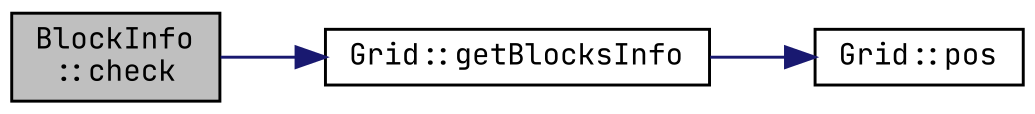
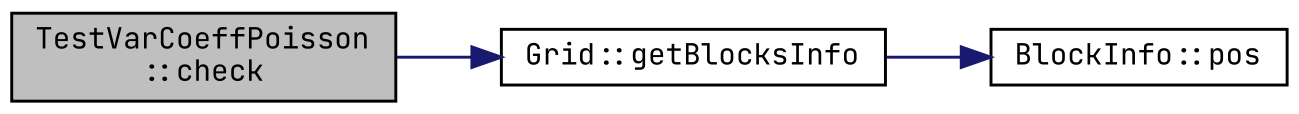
node "BlockInfo ::check": label "BlockInfo ::check" -> "TestVarCoeffPoisson ::check"
node "Grid::pos": label "Grid::pos" -> "BlockInfo::pos"
